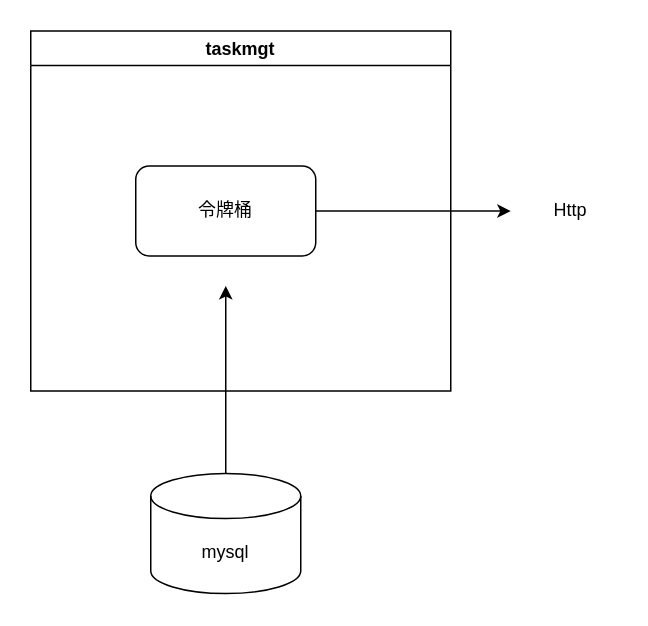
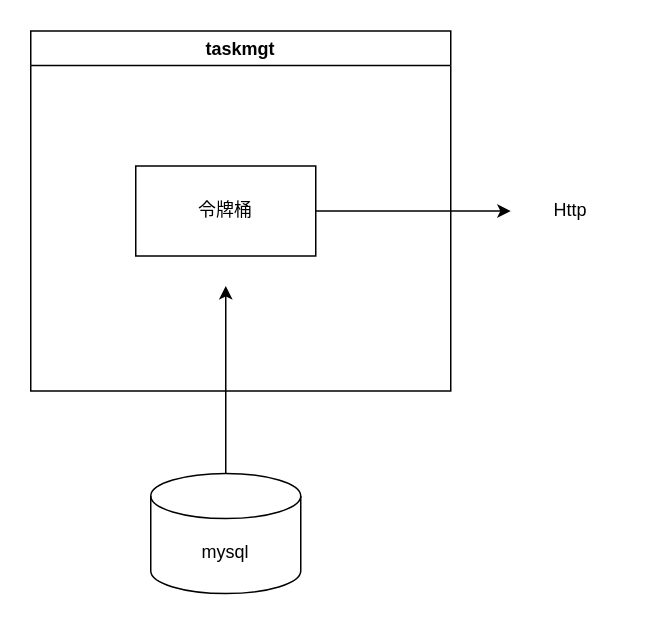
node "令牌桶": shape rounded rectangle -> rectangle
